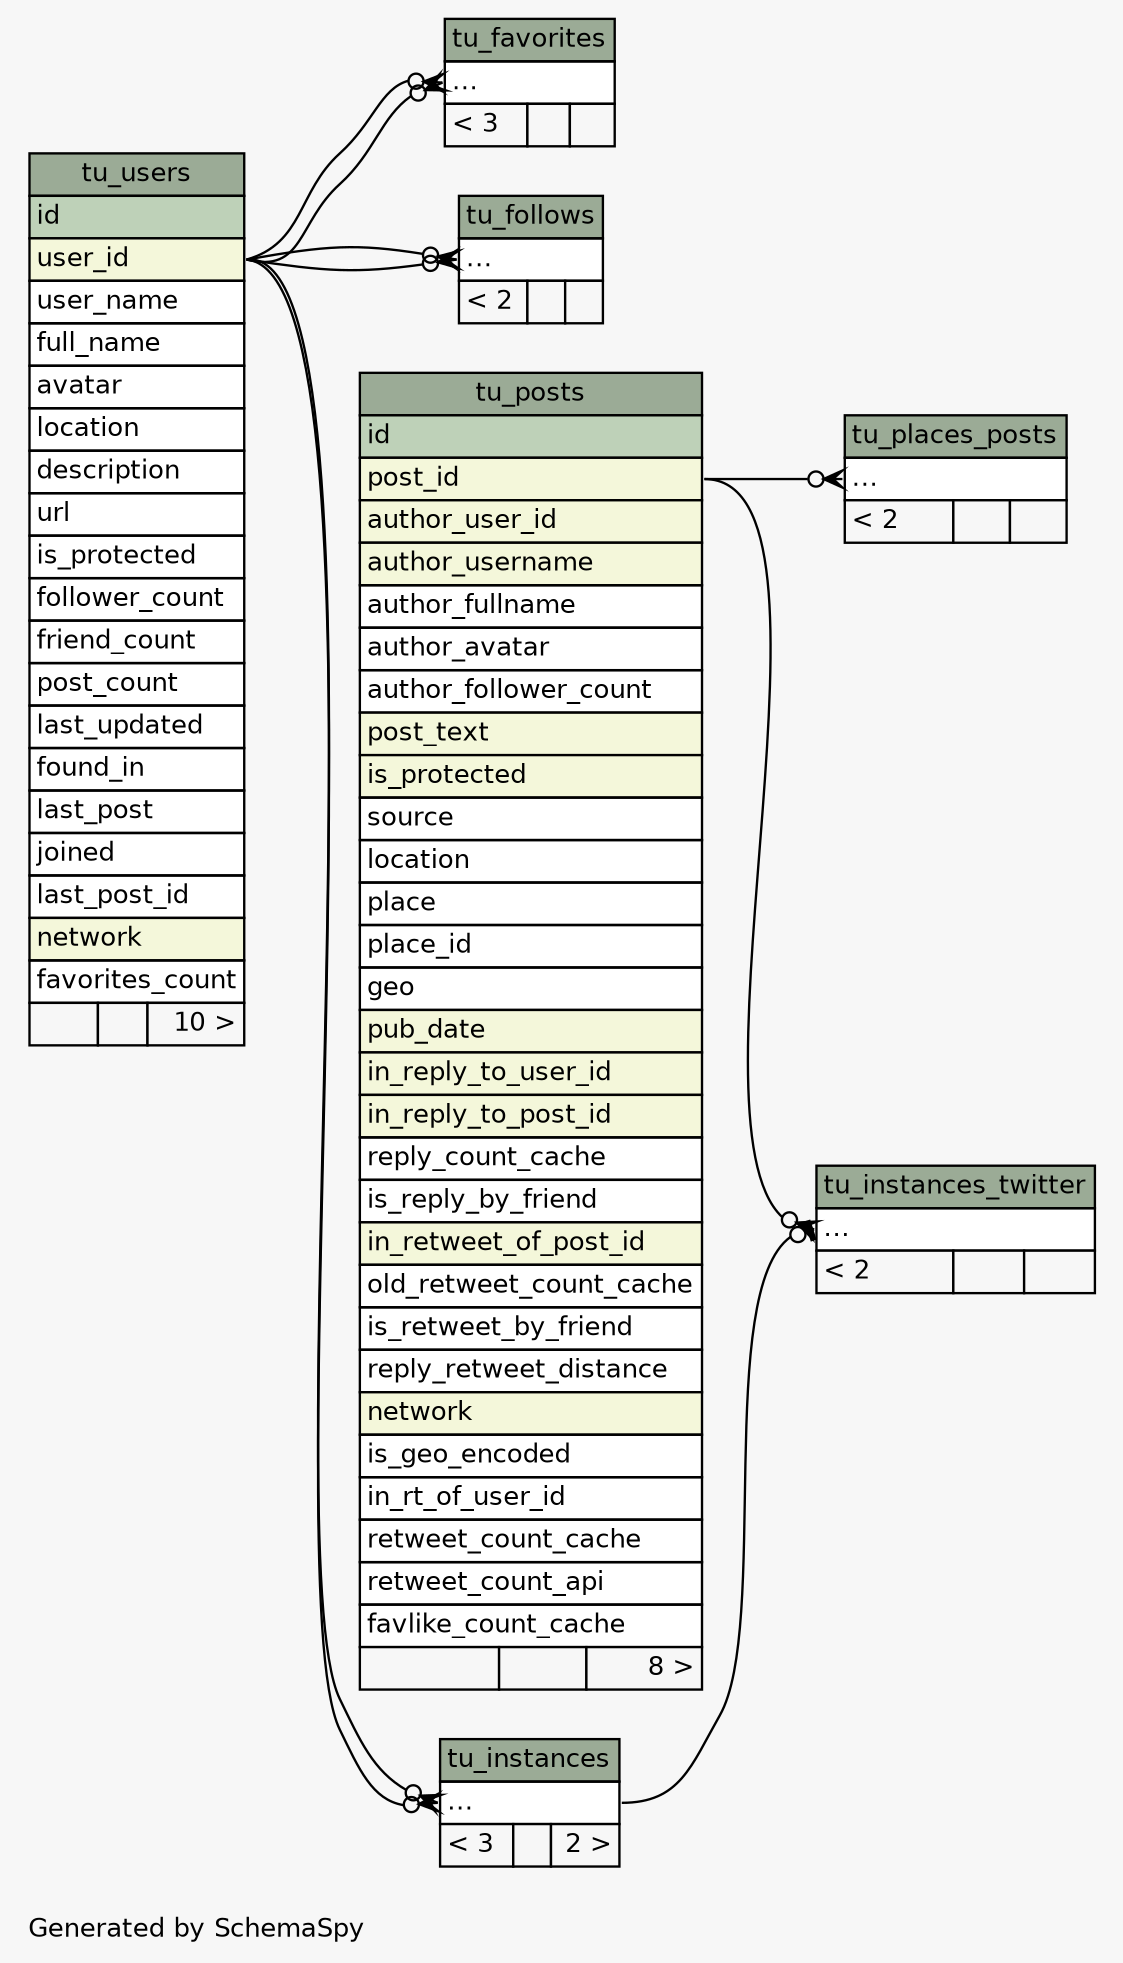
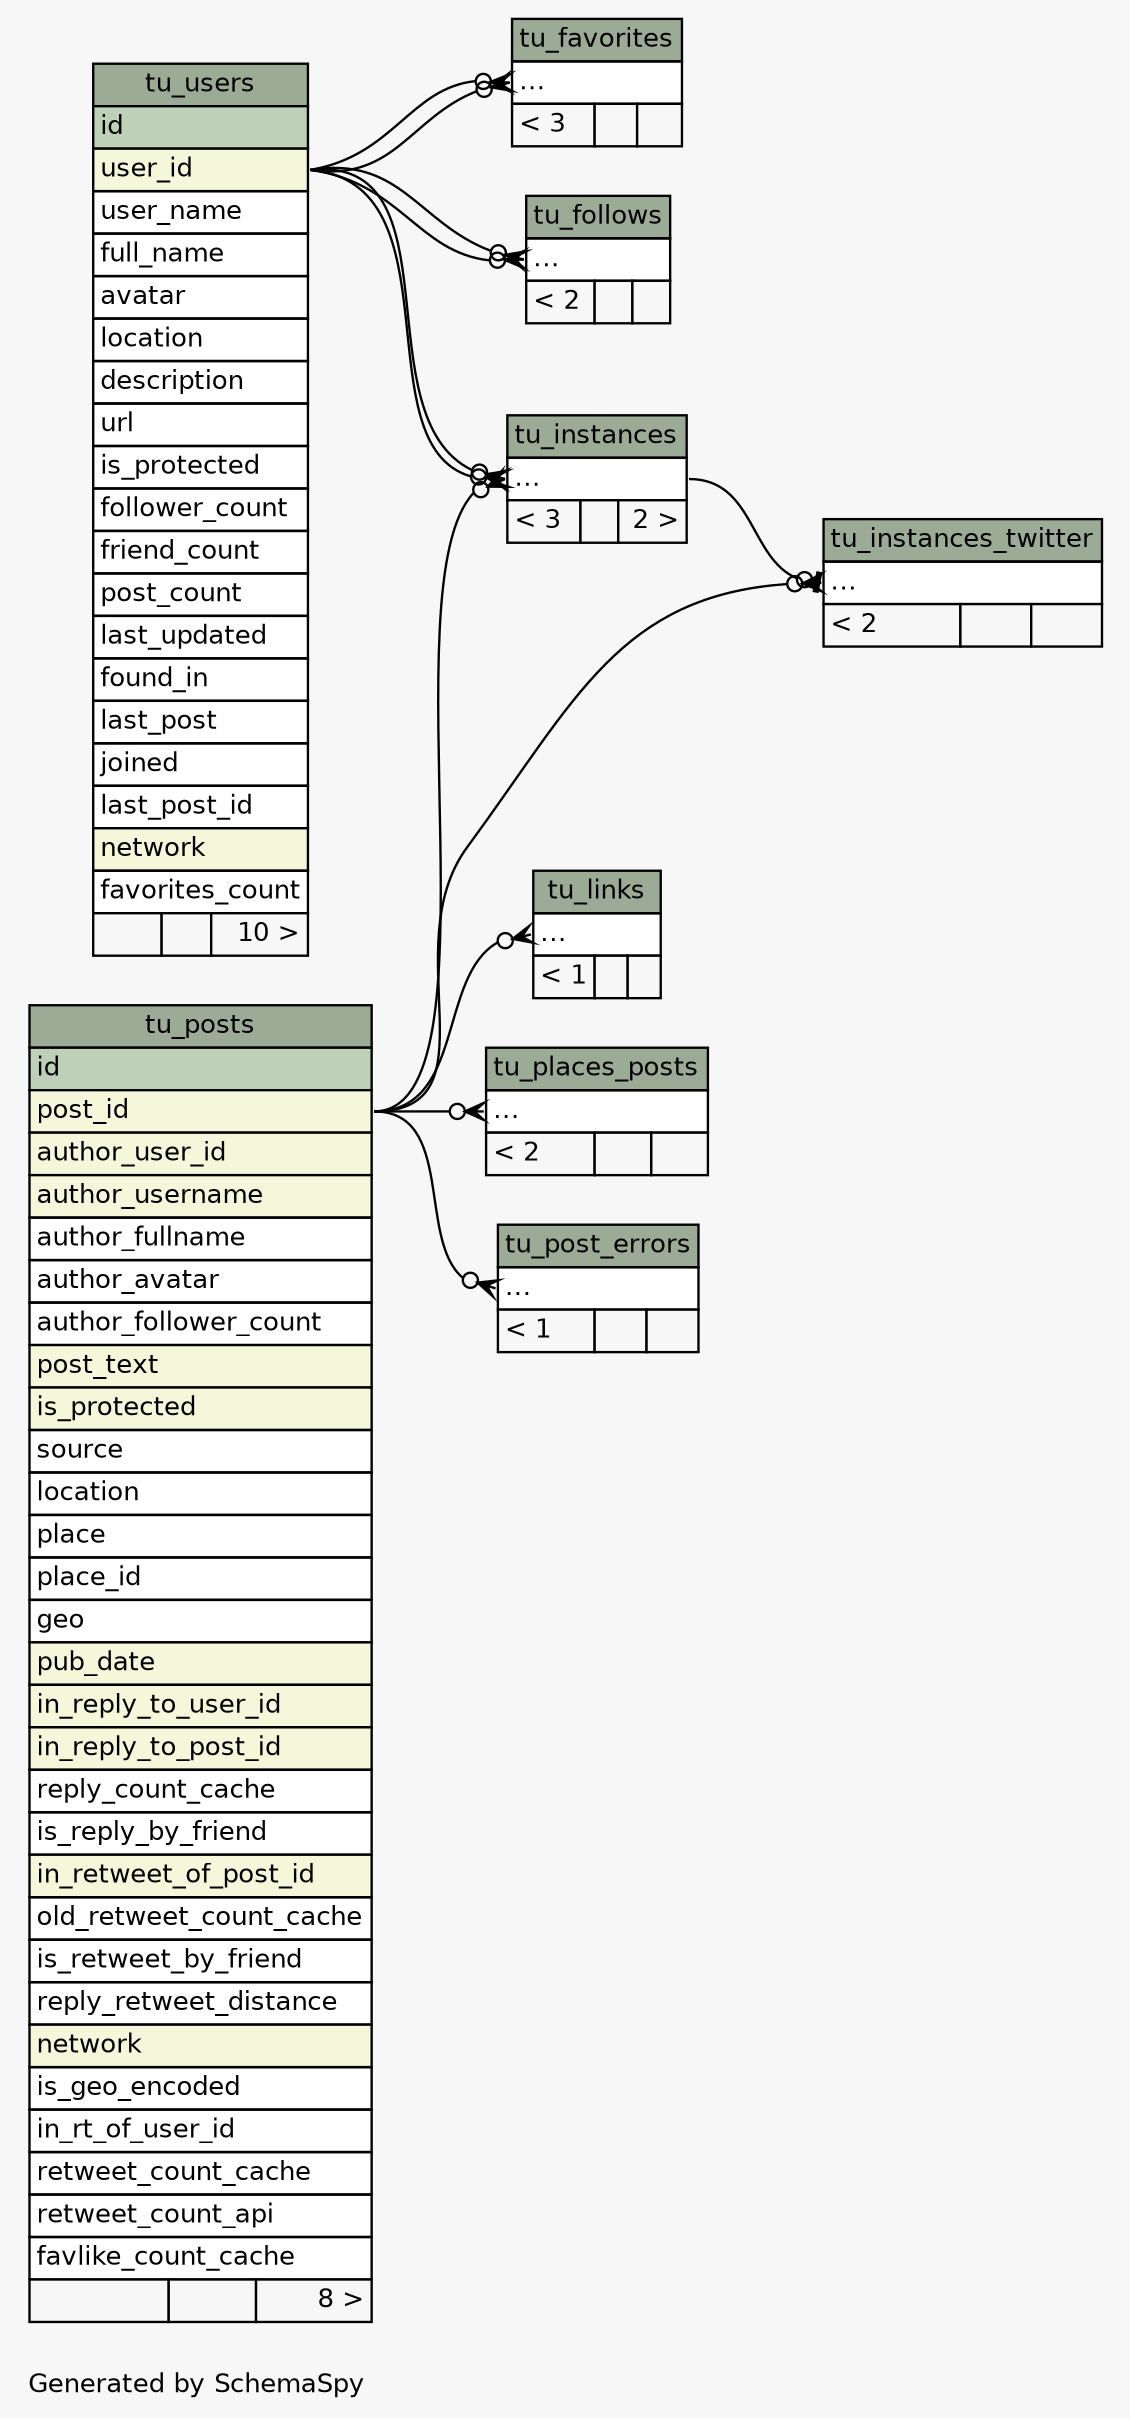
edge "tu_posts" -> "tu_instances": added
node "tu_links": added
node "tu_post_errors": added
